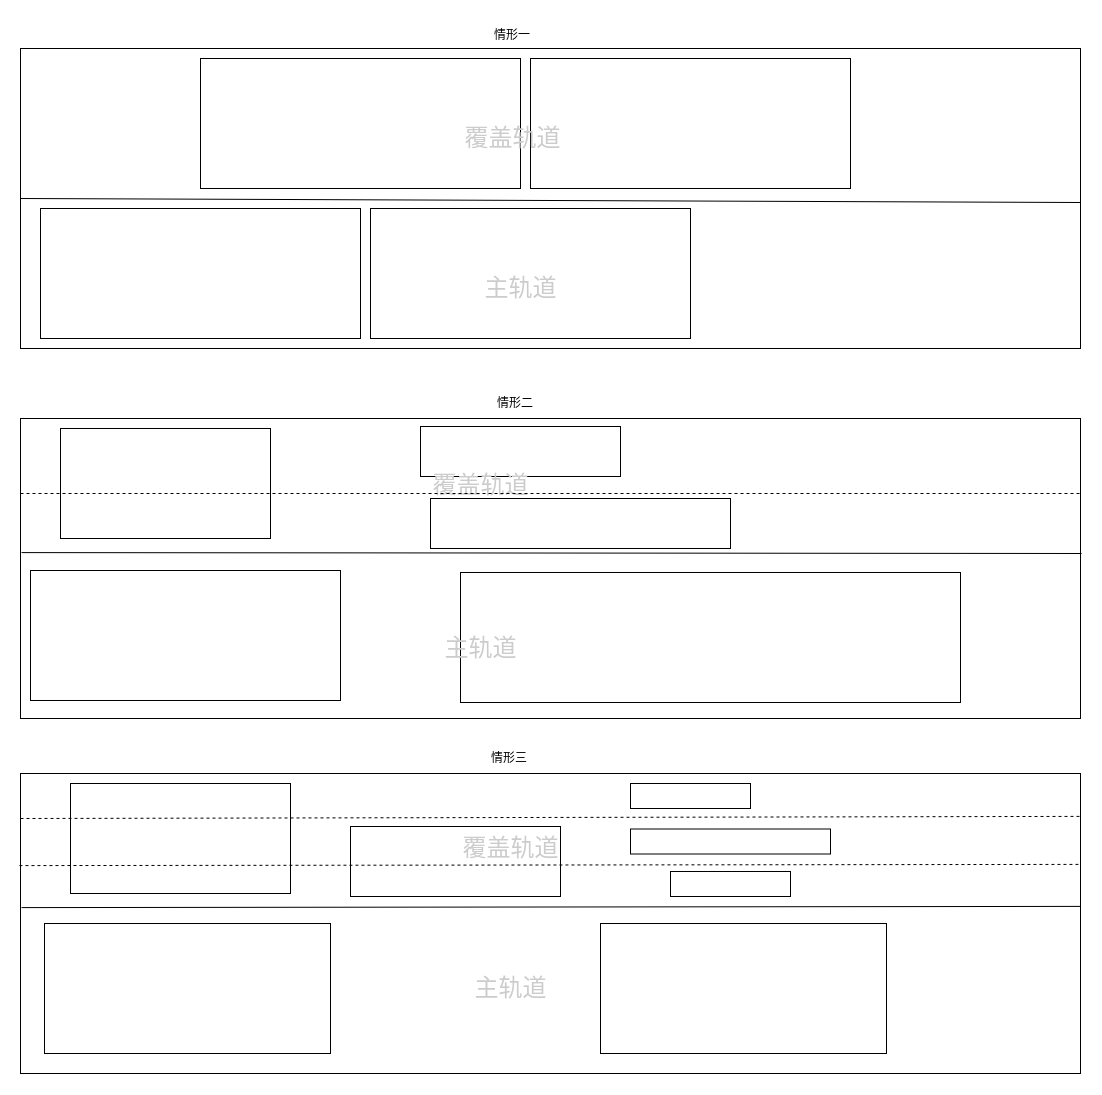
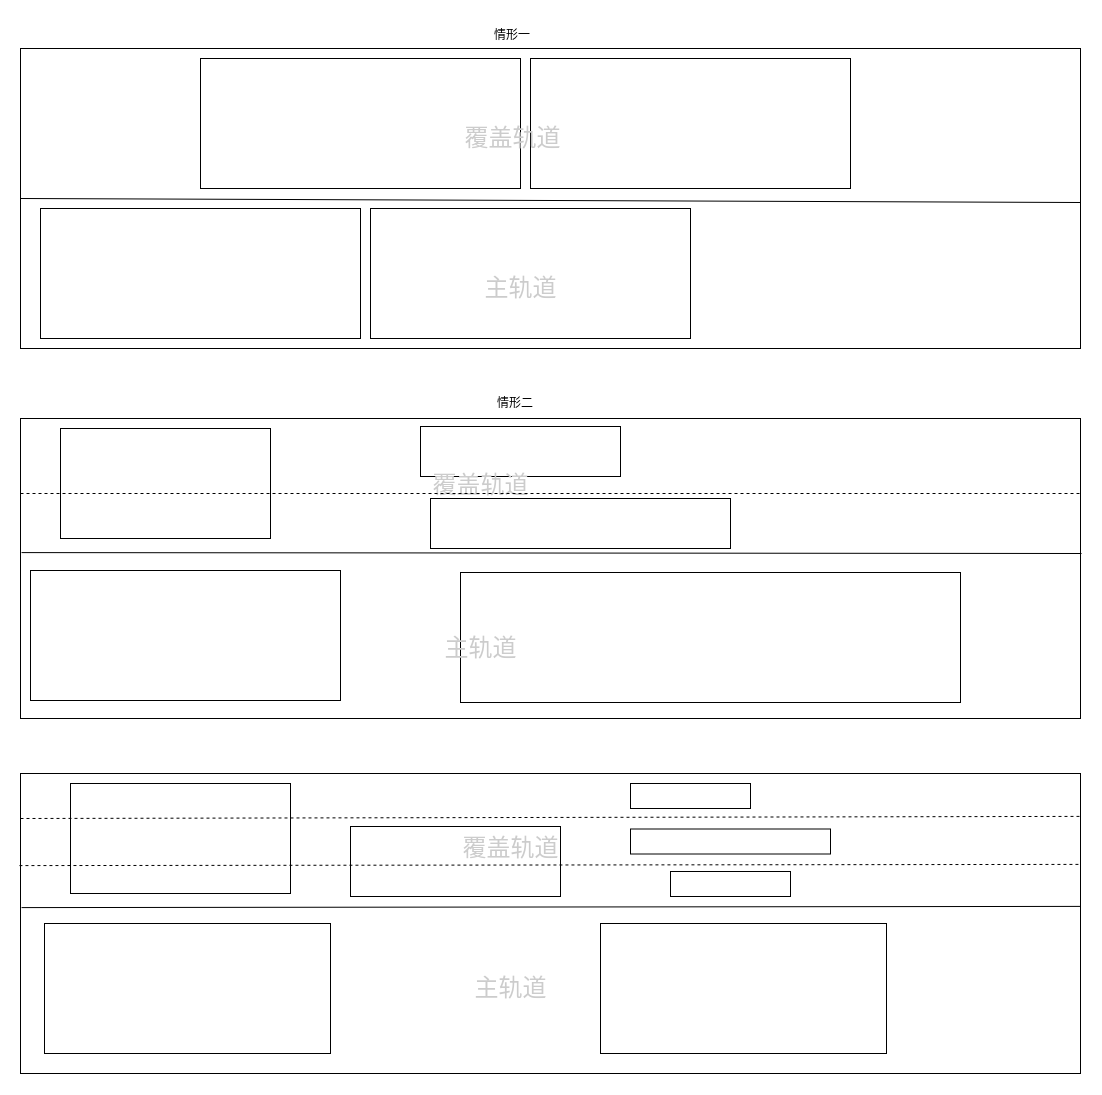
node "情形三": removed
